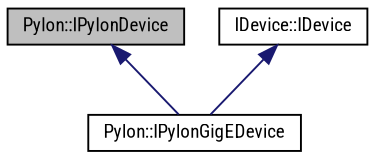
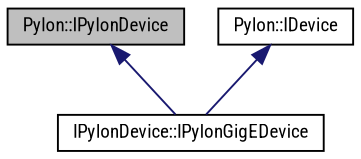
node "IDevice::IDevice": label "IDevice::IDevice" -> "Pylon::IDevice"
node "Pylon::IPylonGigEDevice": label "Pylon::IPylonGigEDevice" -> "IPylonDevice::IPylonGigEDevice"
